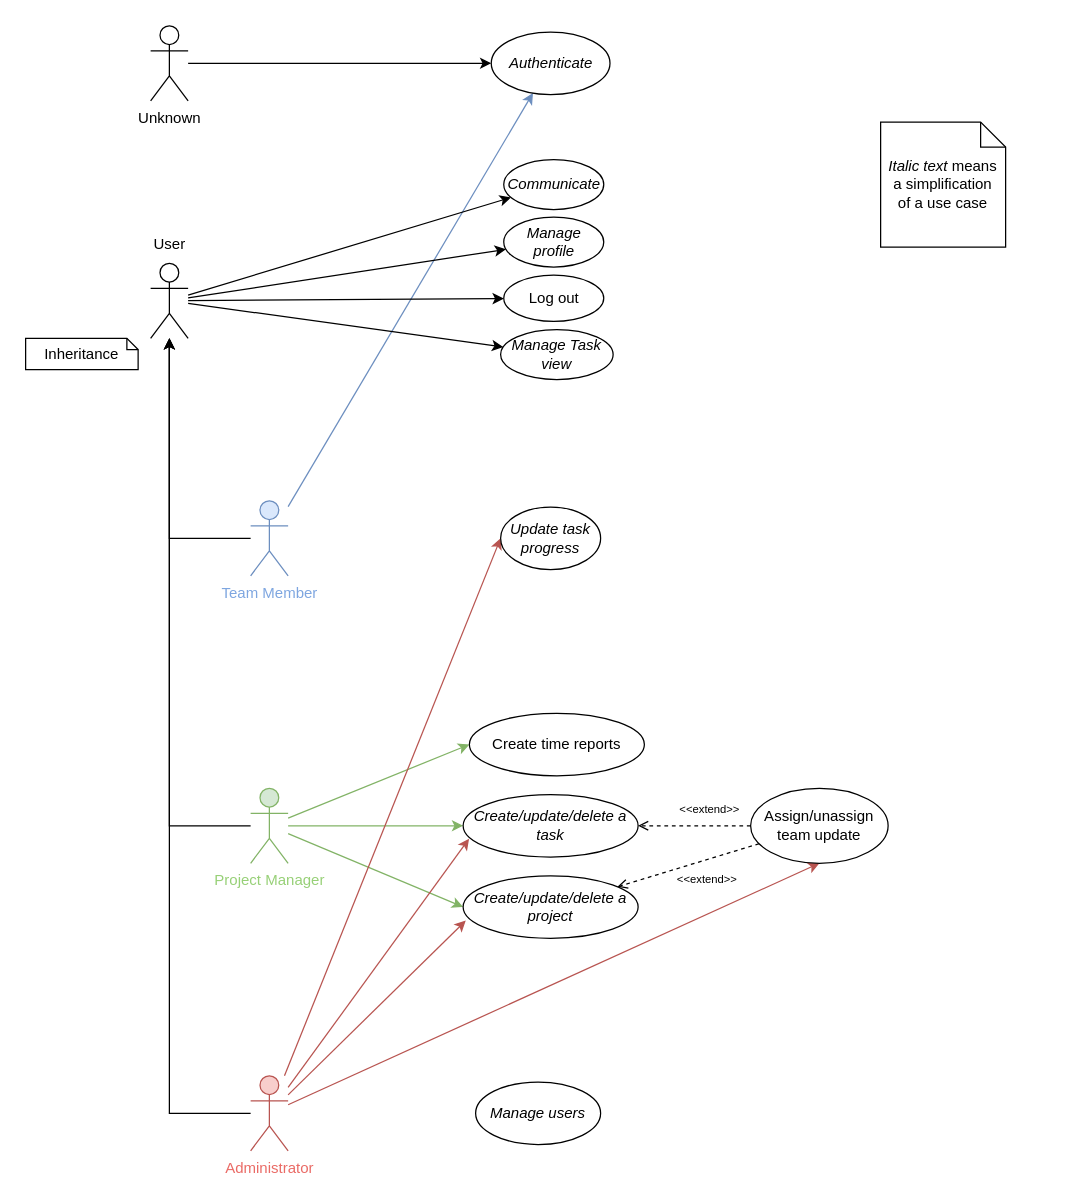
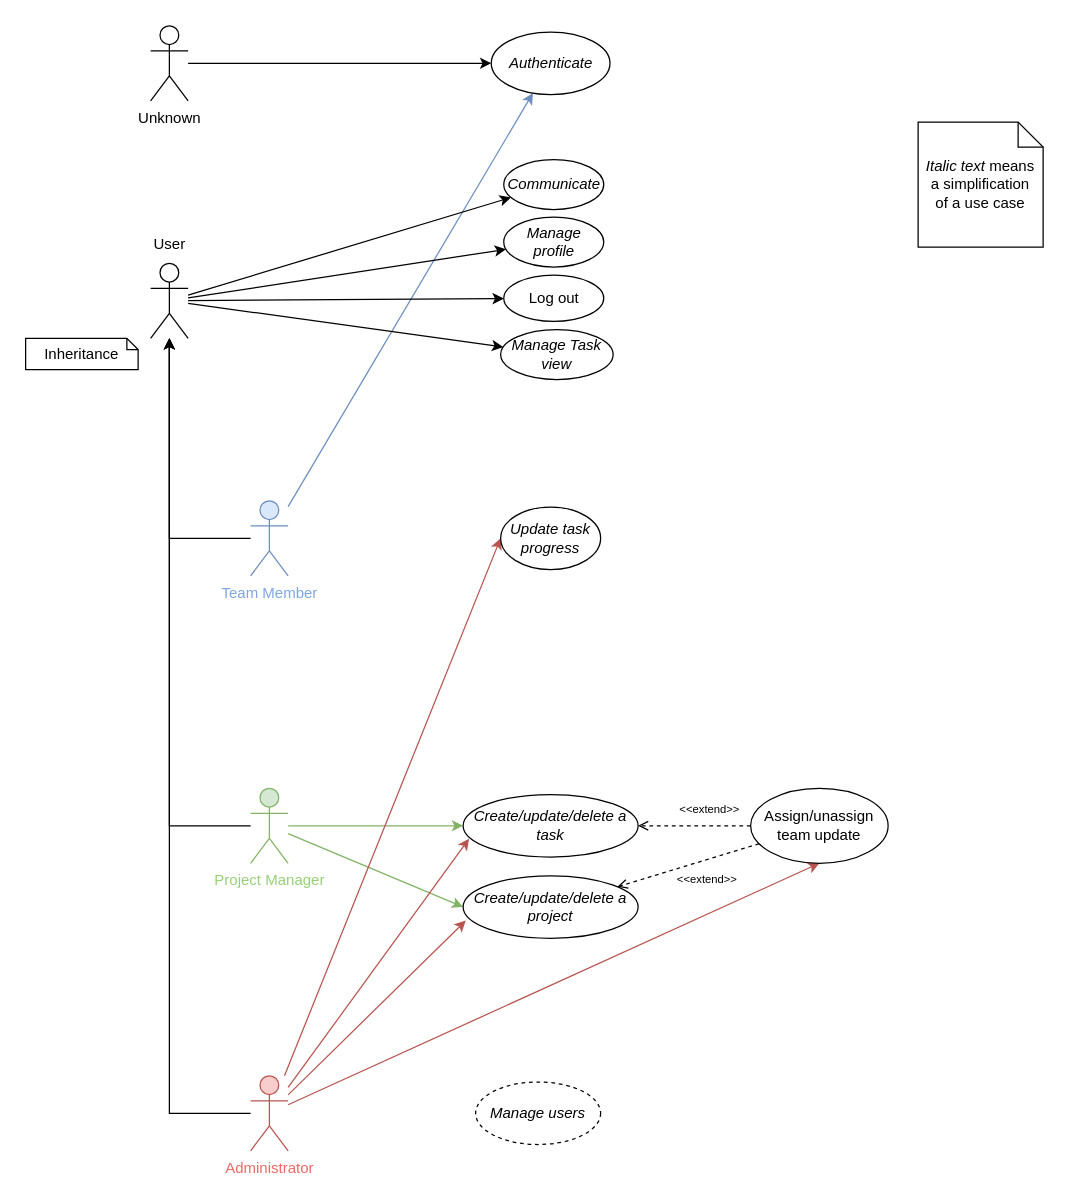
node "Italic text means a simplification of a use case": moved (943, 184) -> (981, 184)
node "Create time reports": removed
edge "Project Manager" -> "Create time reports": removed
node "Manage users": style solid -> dashed
